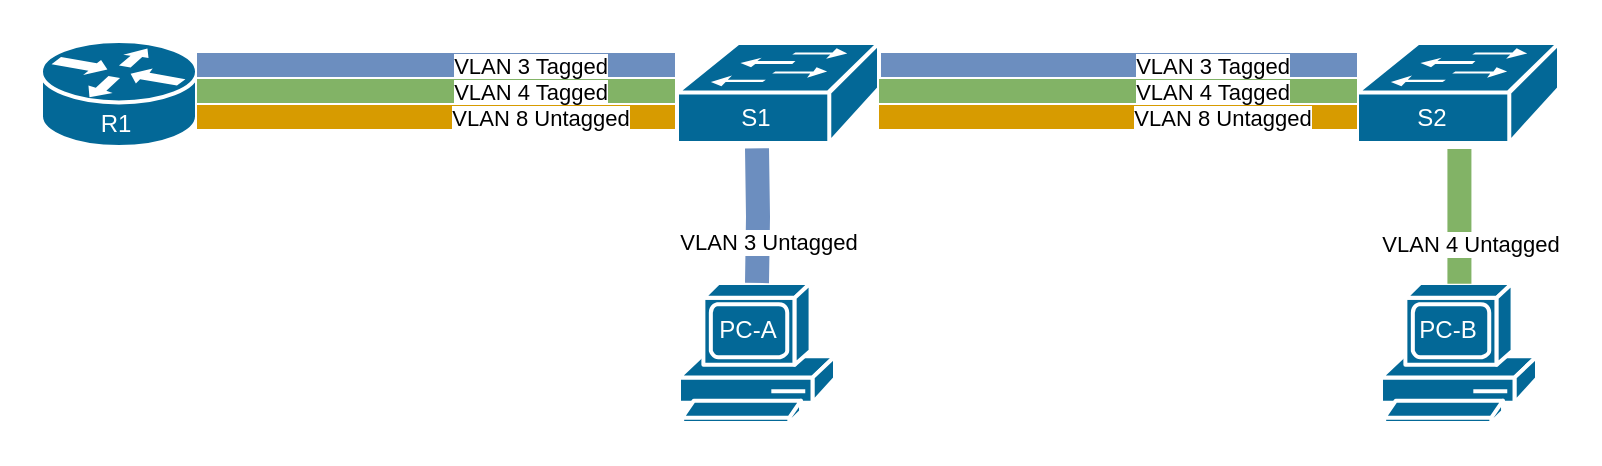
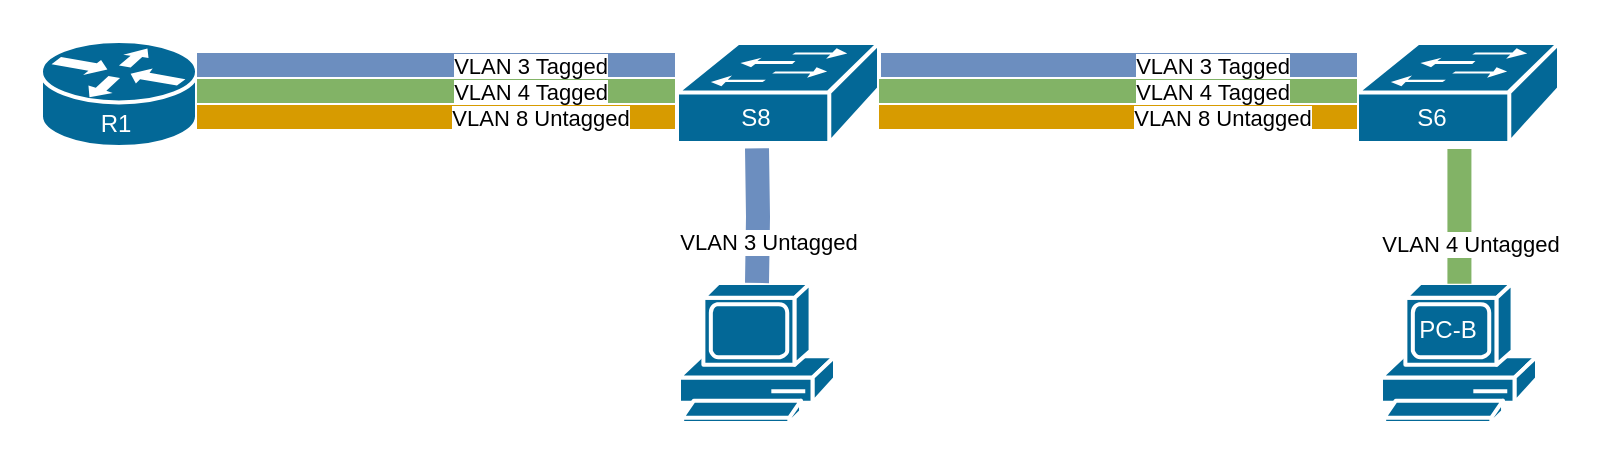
node "S1": label "S1" -> "S8"
node "S2": label "S2" -> "S6"
node "PC-A": removed
